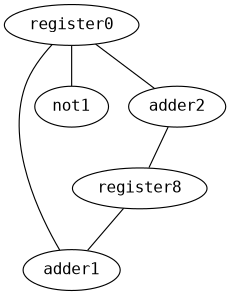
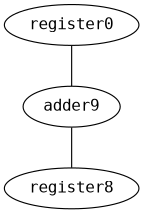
node "not1": removed
node "adder2": label "adder2" -> "adder9"
node "adder1": removed
